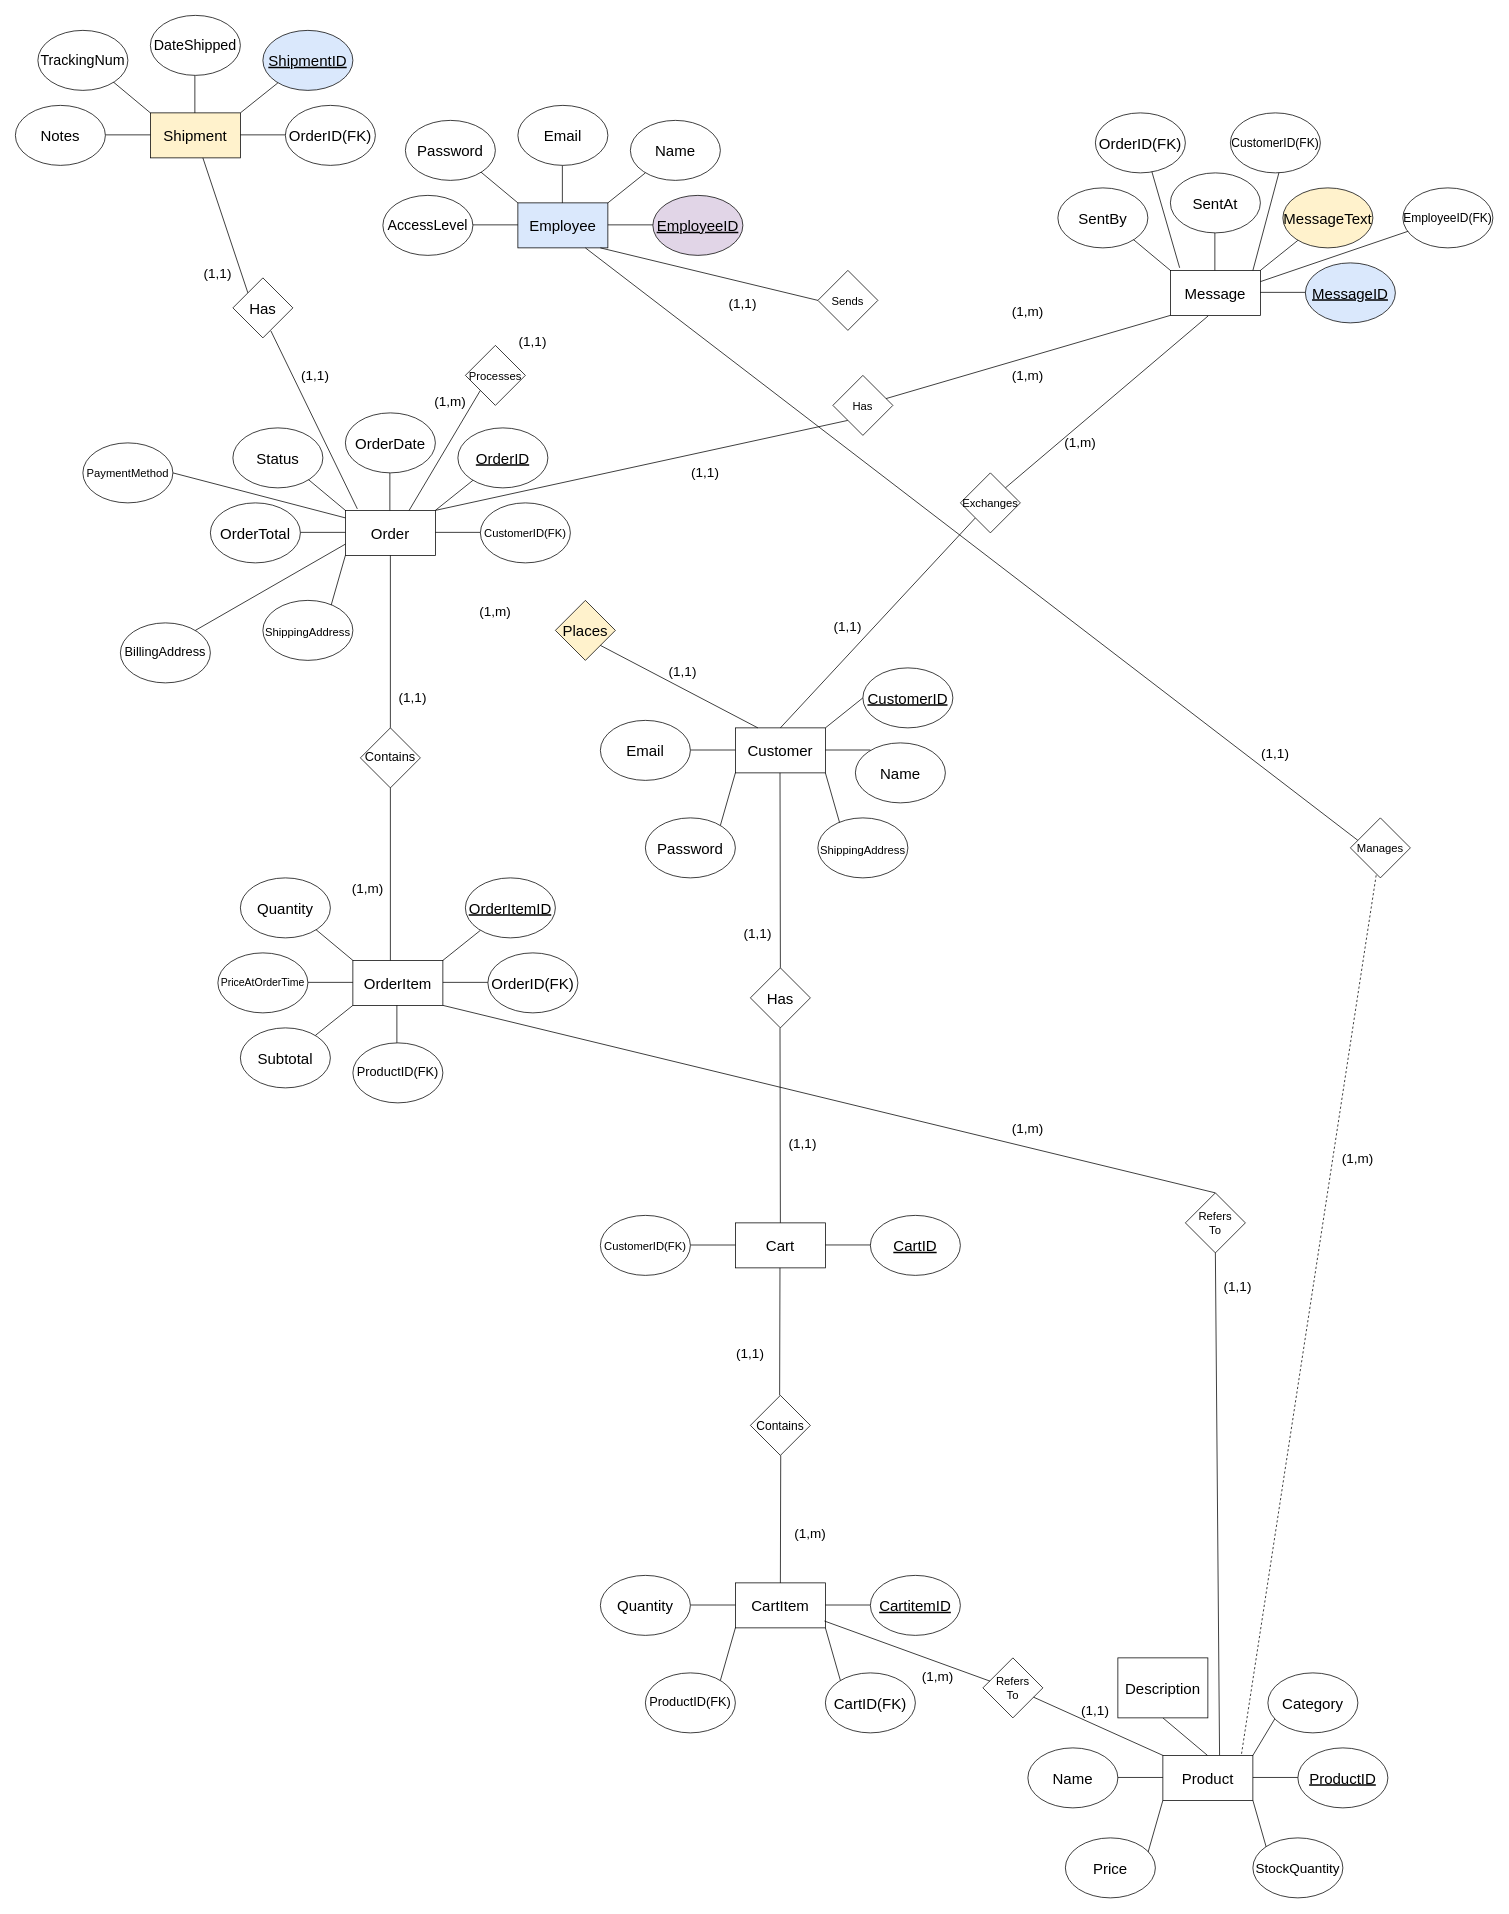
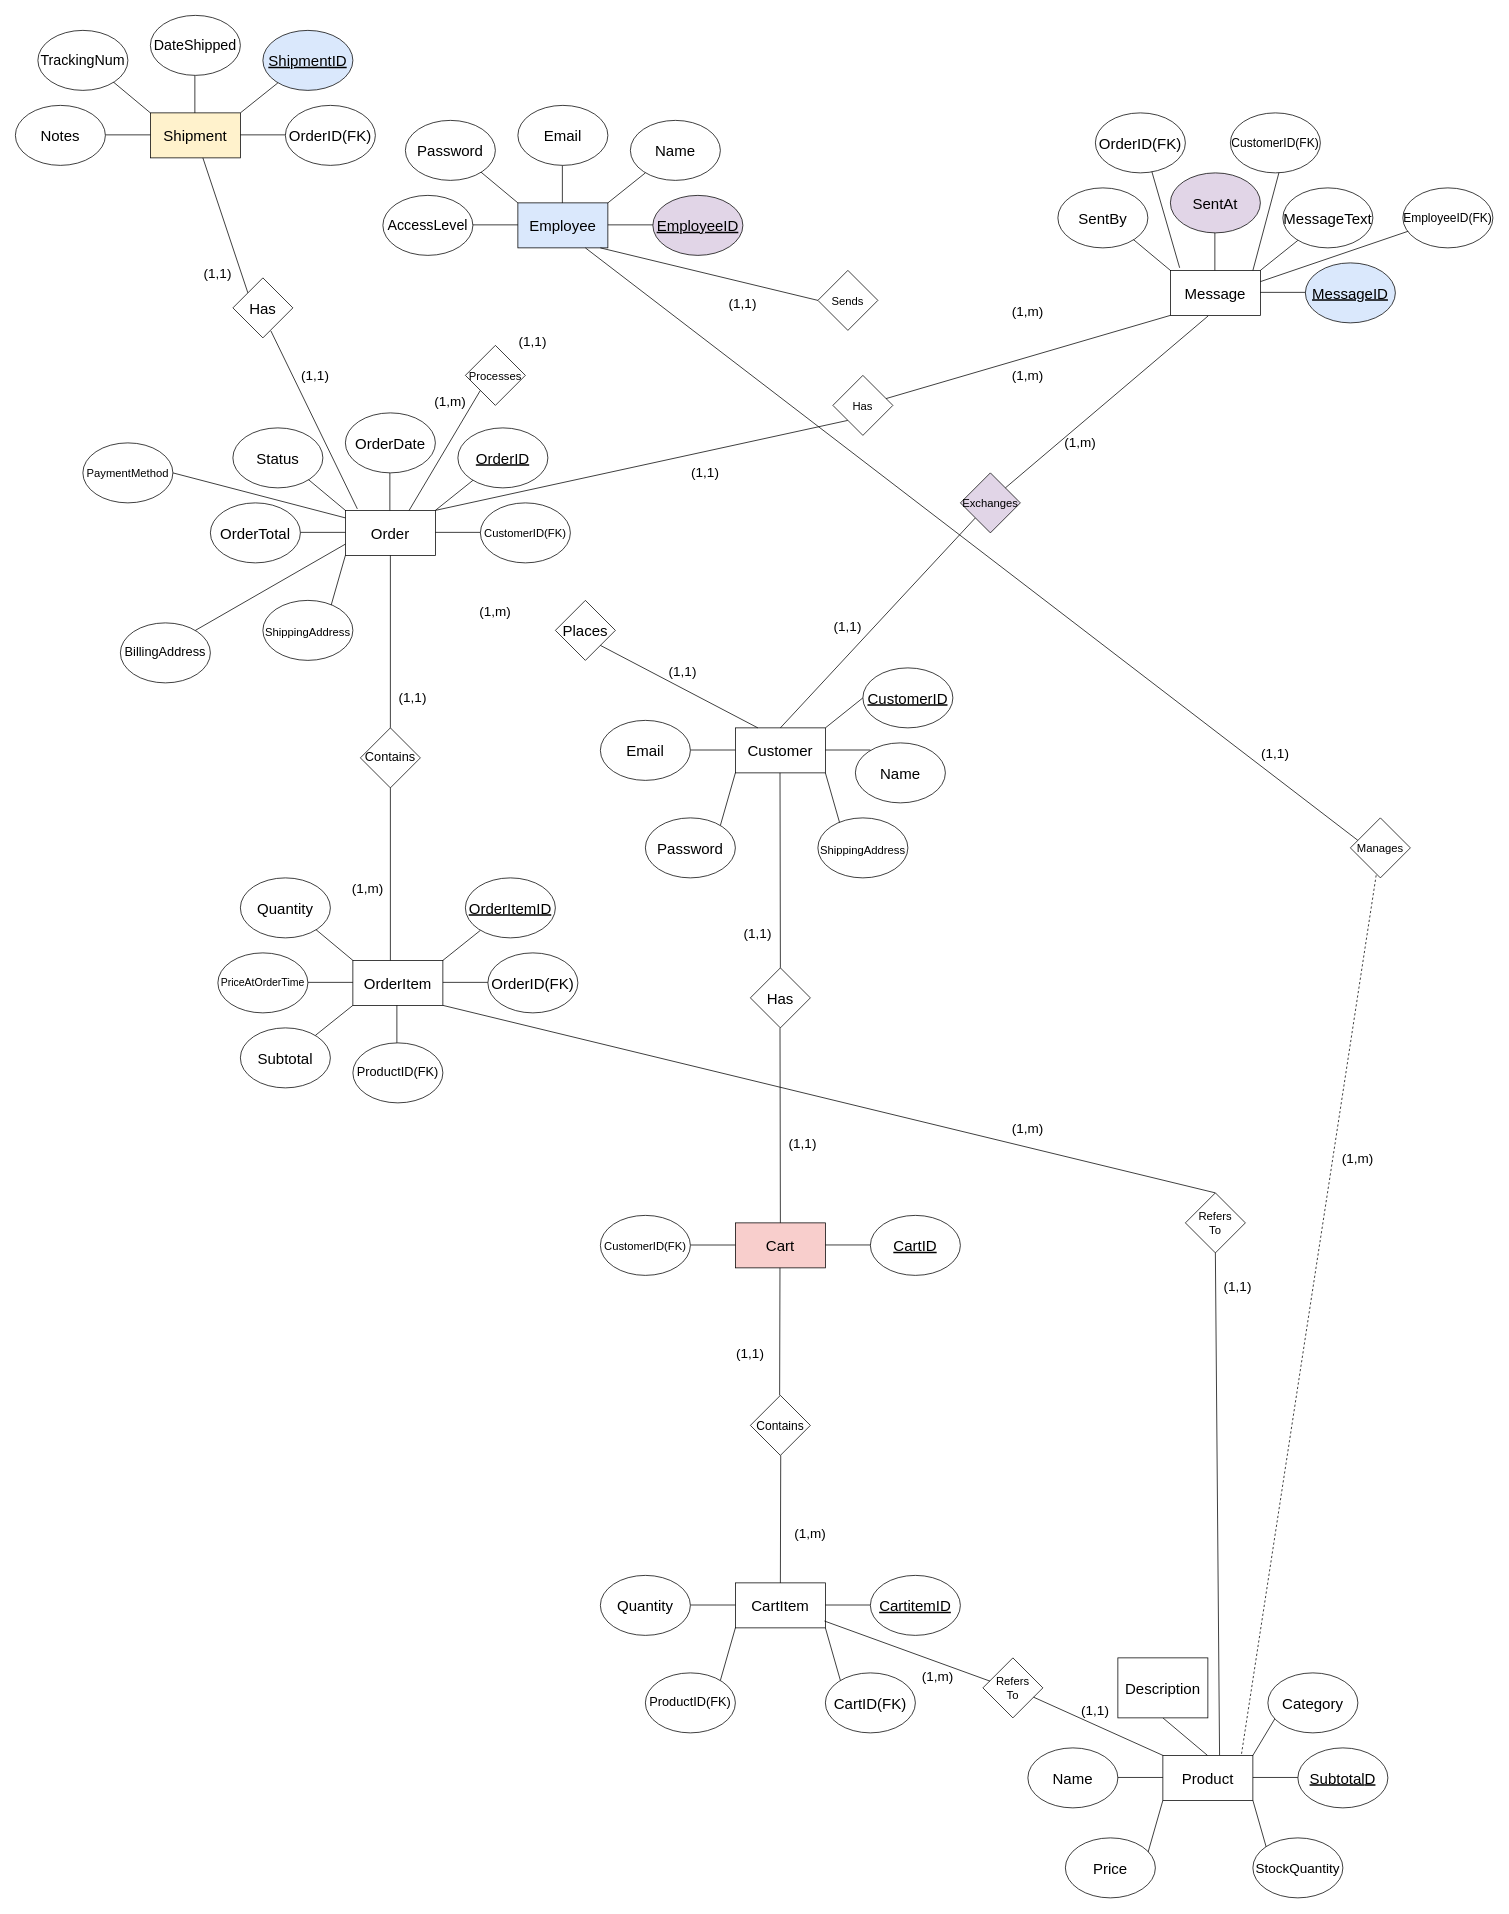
node "SentAt": fillcolor #ffffff -> #e1d5e7
node "MessageText": fillcolor #fff2cc -> #ffffff
node "Exchanges": fillcolor #ffffff -> #e1d5e7
node "Places": fillcolor #fff2cc -> #ffffff
node "Cart": fillcolor #ffffff -> #f8cecc
node "ProductID": label "ProductID" -> "SubtotalD"
